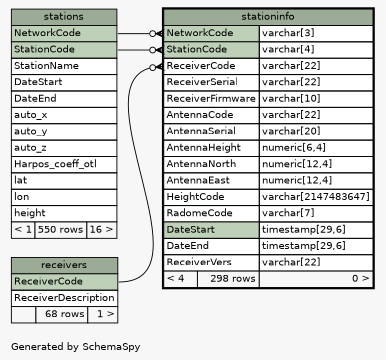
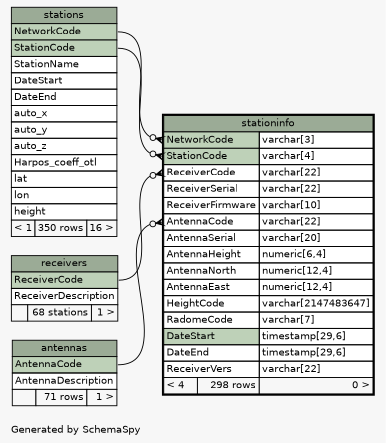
node "stations": text "550 rows" -> "350 rows"
node "receivers": text "68 rows" -> "68 stations"
node "antennas": added
